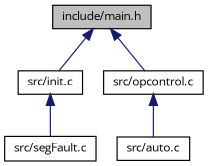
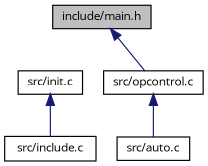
edge "src/init.c" -> "include/main.h": removed
node "src/segFault.c": label "src/segFault.c" -> "src/include.c"
